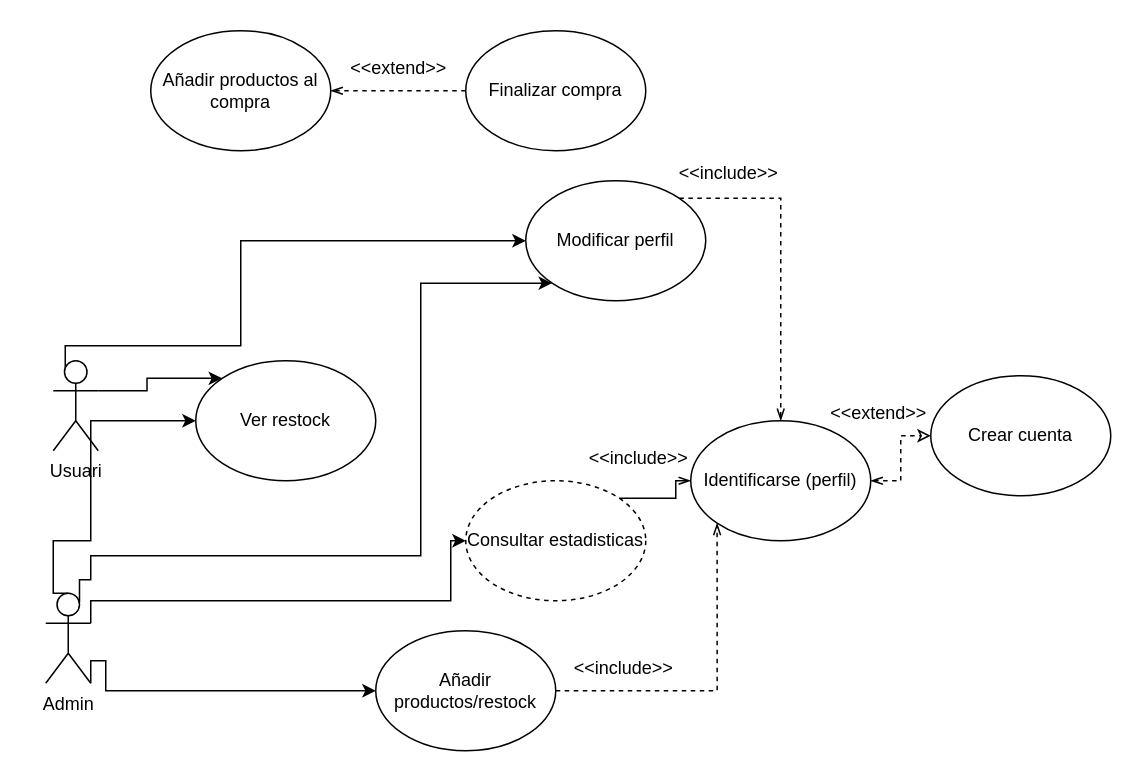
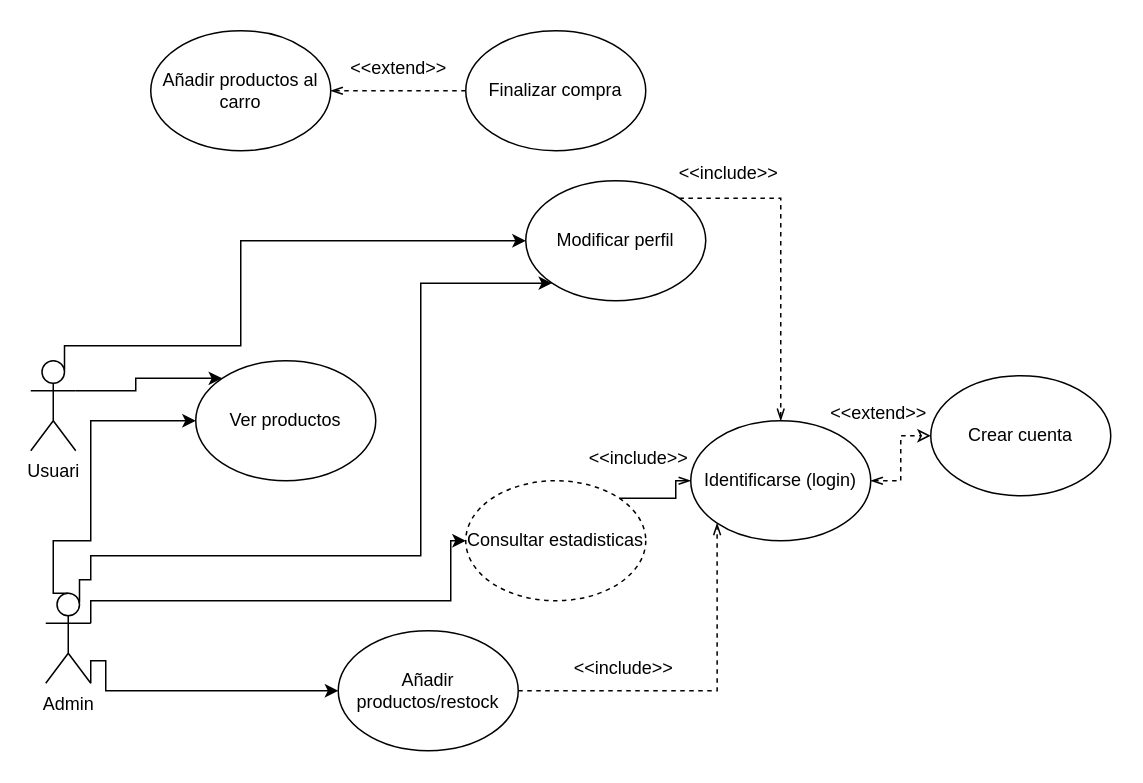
node "Añadir productos al compra": label "Añadir productos al compra" -> "Añadir productos al carro"
node "Usuari": moved (76, 406) -> (53, 406)
node "Ver restock": label "Ver restock" -> "Ver productos"
node "Identificarse (perfil)": label "Identificarse (perfil)" -> "Identificarse (login)"
node "Añadir productos/restock": moved (466, 691) -> (428, 691)
